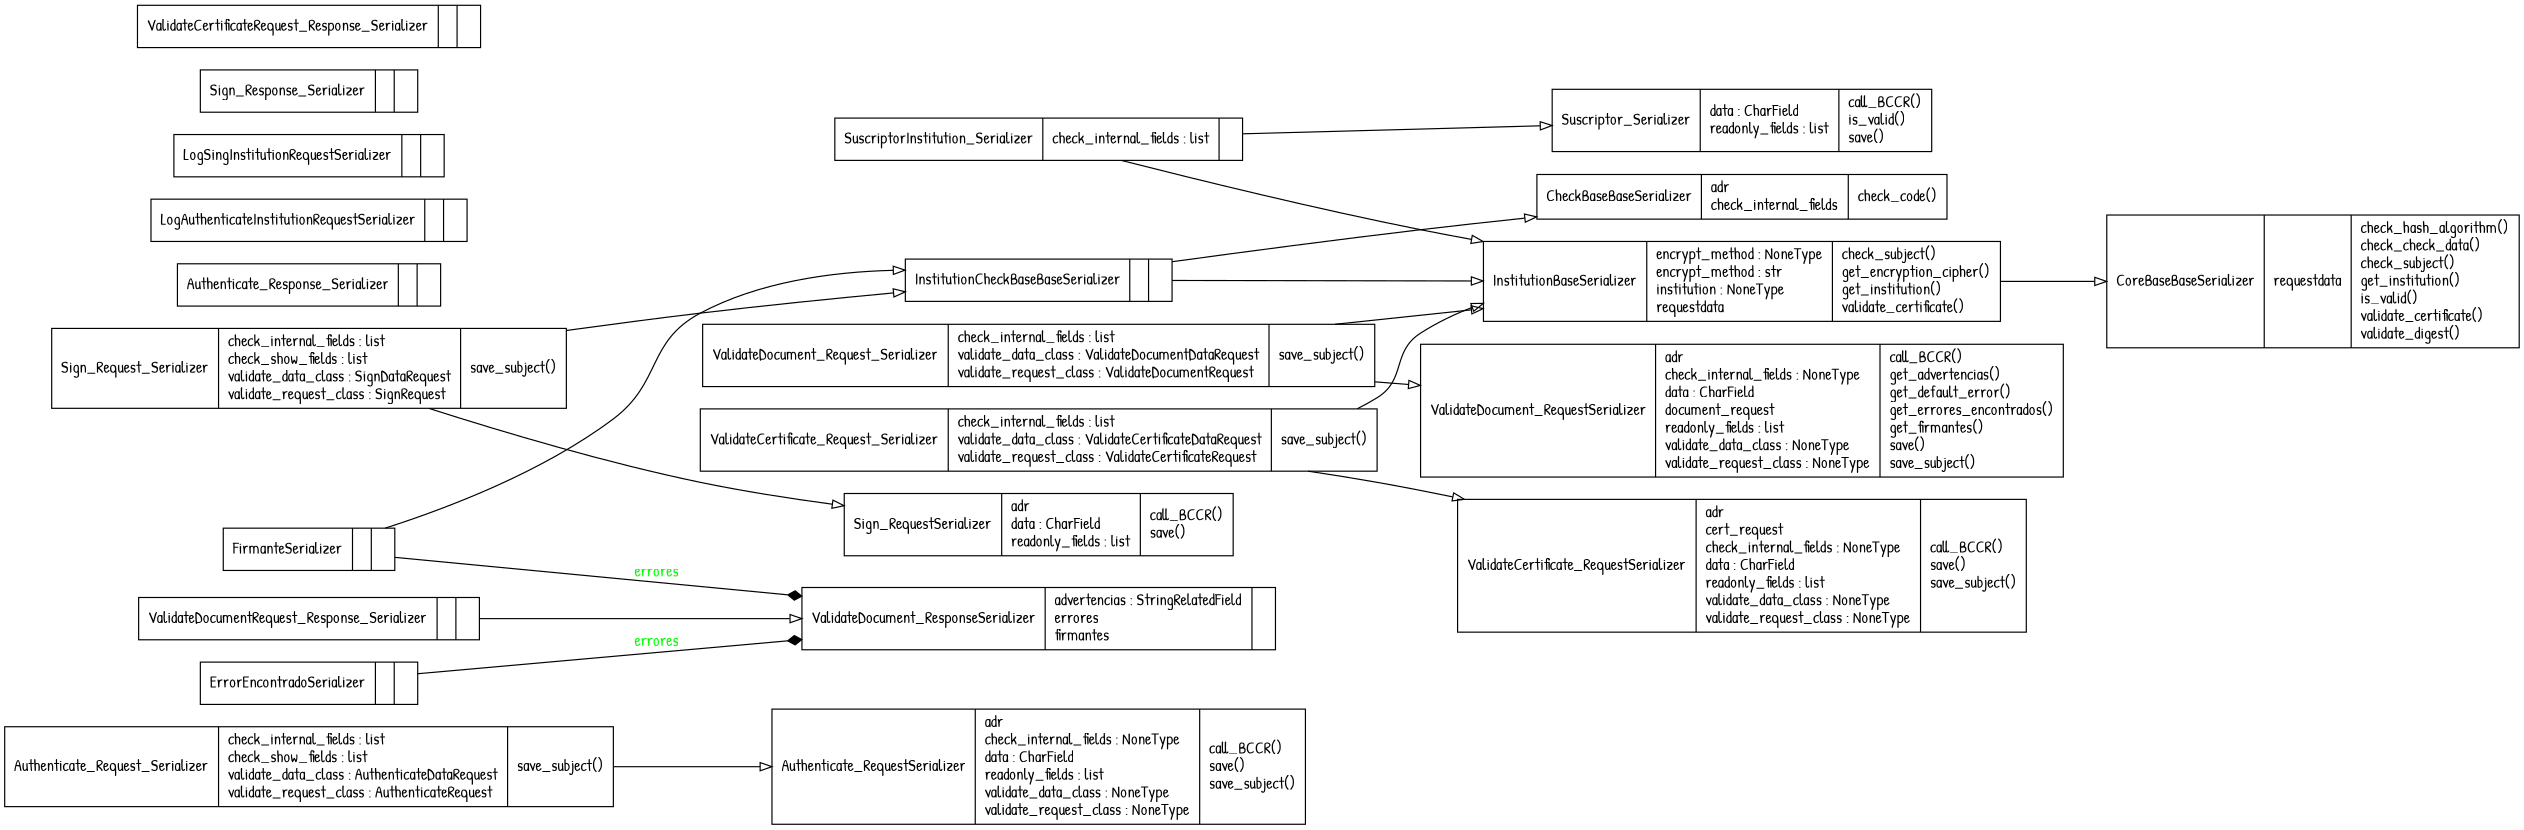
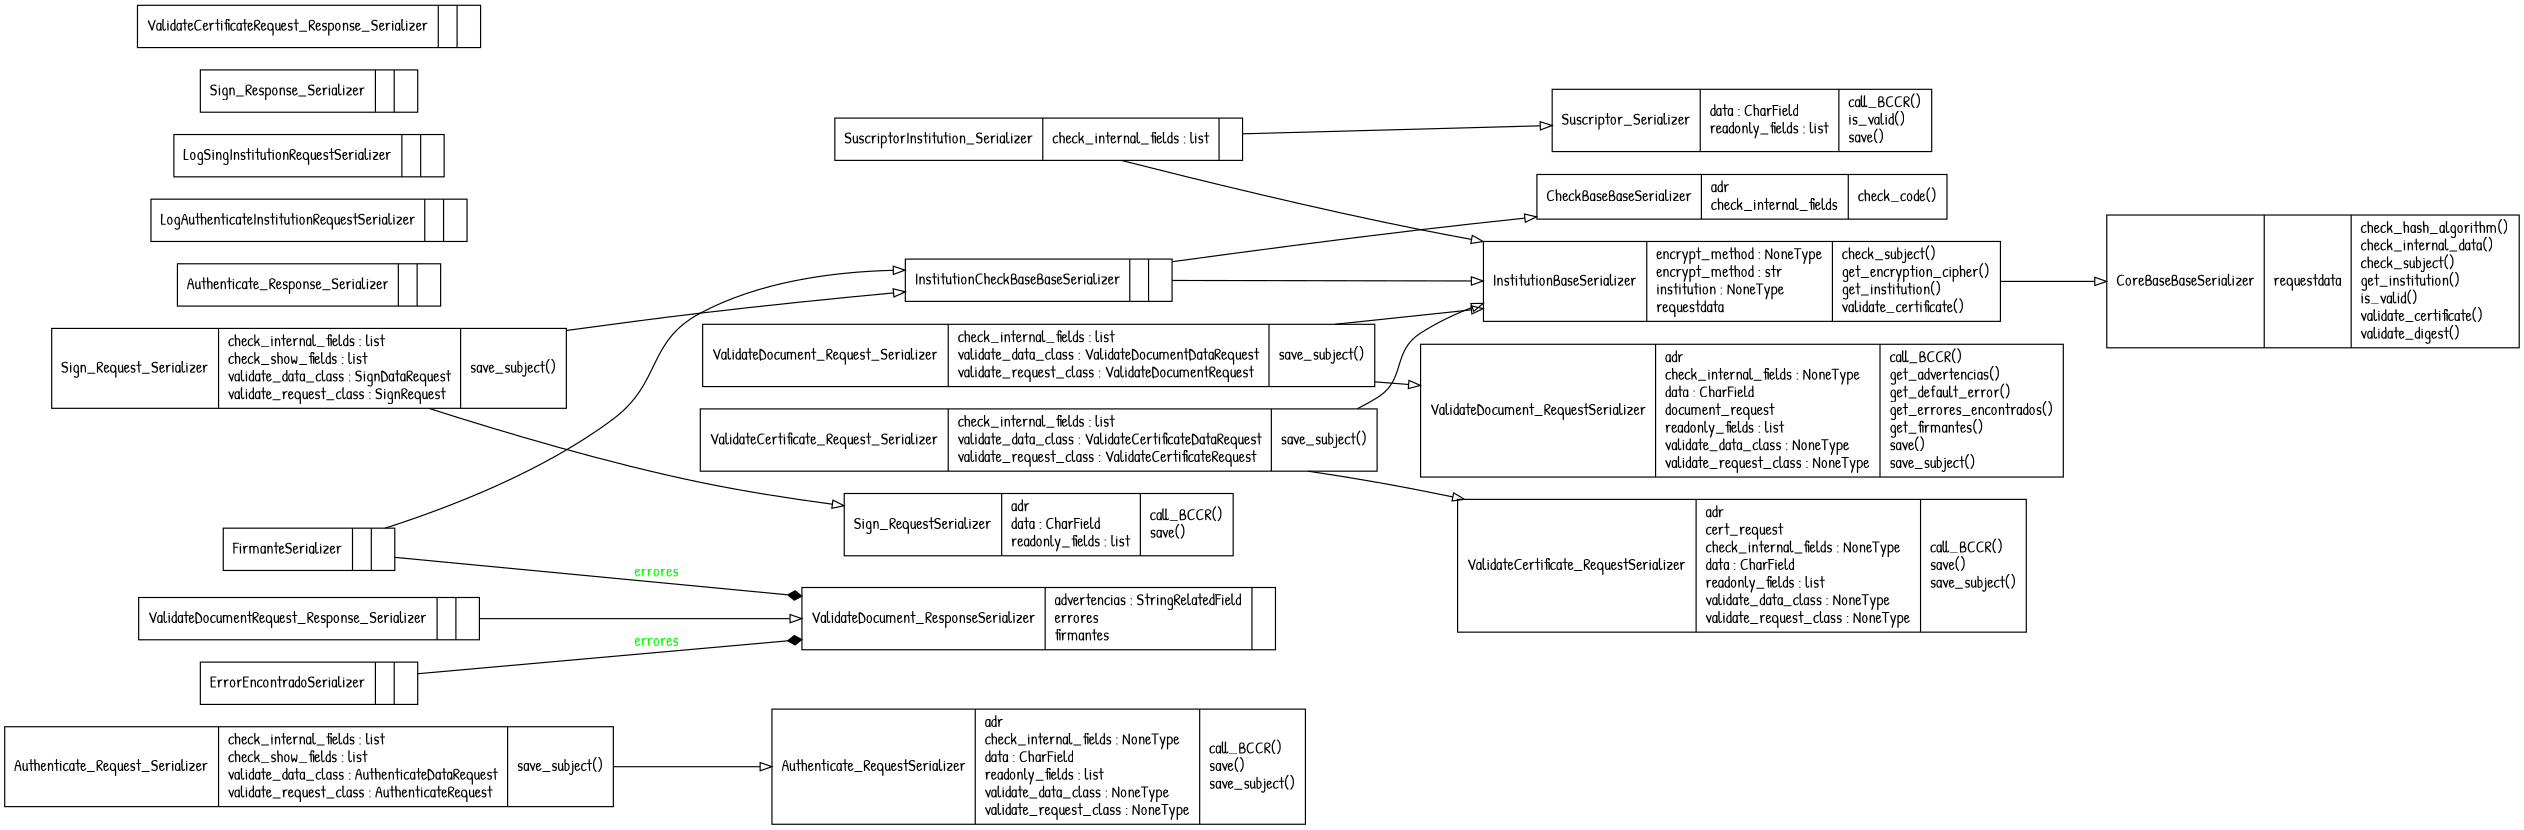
node "CoreBaseBaseSerializer": text "check_check_data()" -> "check_internal_data()"
